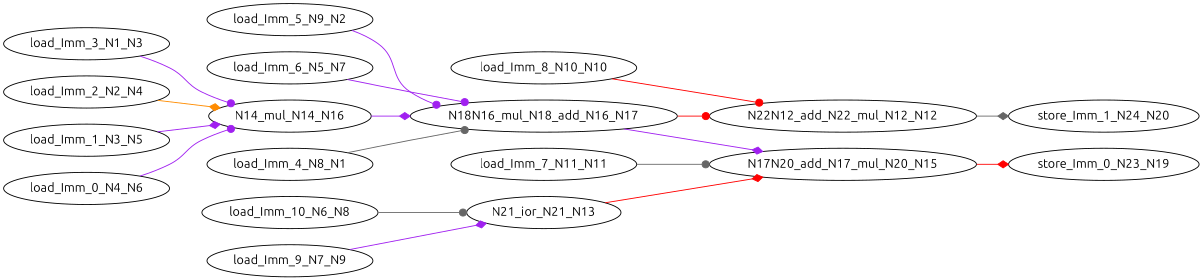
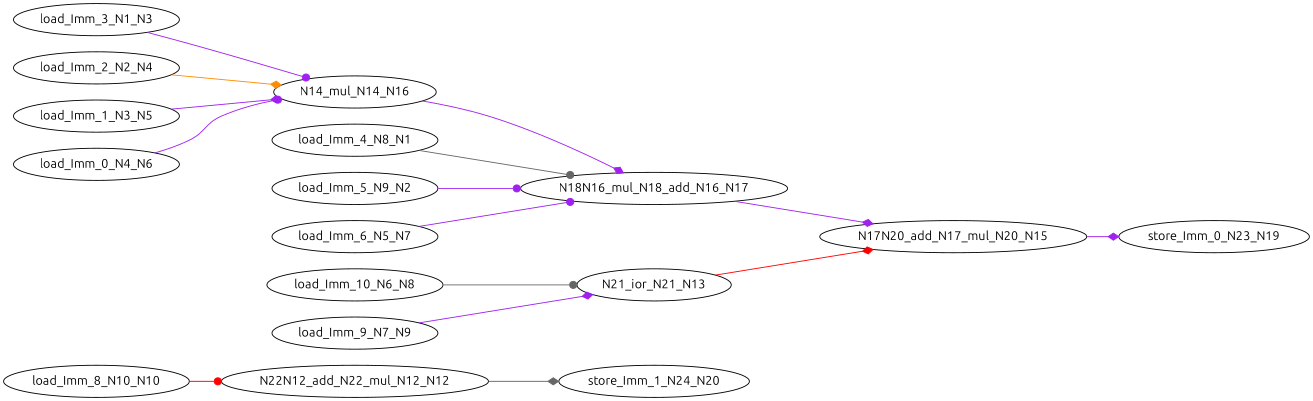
edge "N18N16_mul_N18_add_N16_N17" -> "N22N12_add_N22_mul_N12_N12": removed
node "load_Imm_7_N11_N11": removed
edge "N17N20_add_N17_mul_N20_N15" -> "store_Imm_0_N23_N19": color red -> purple
